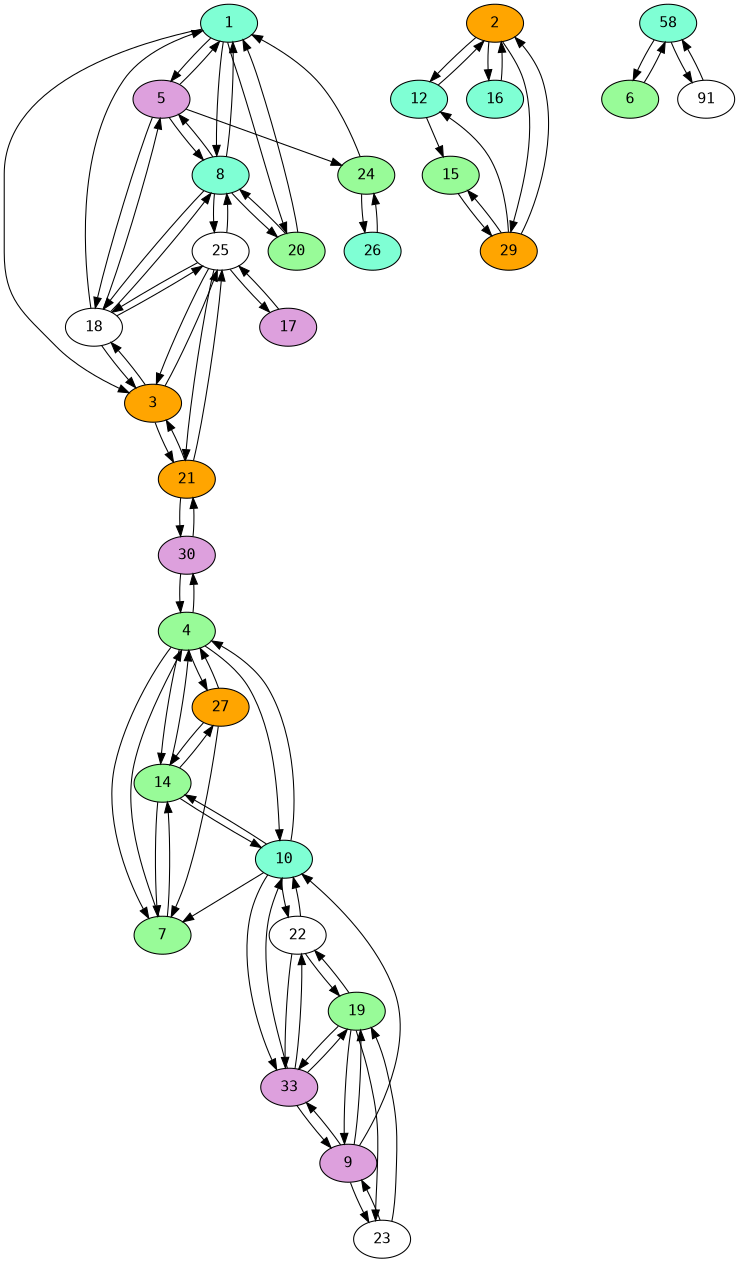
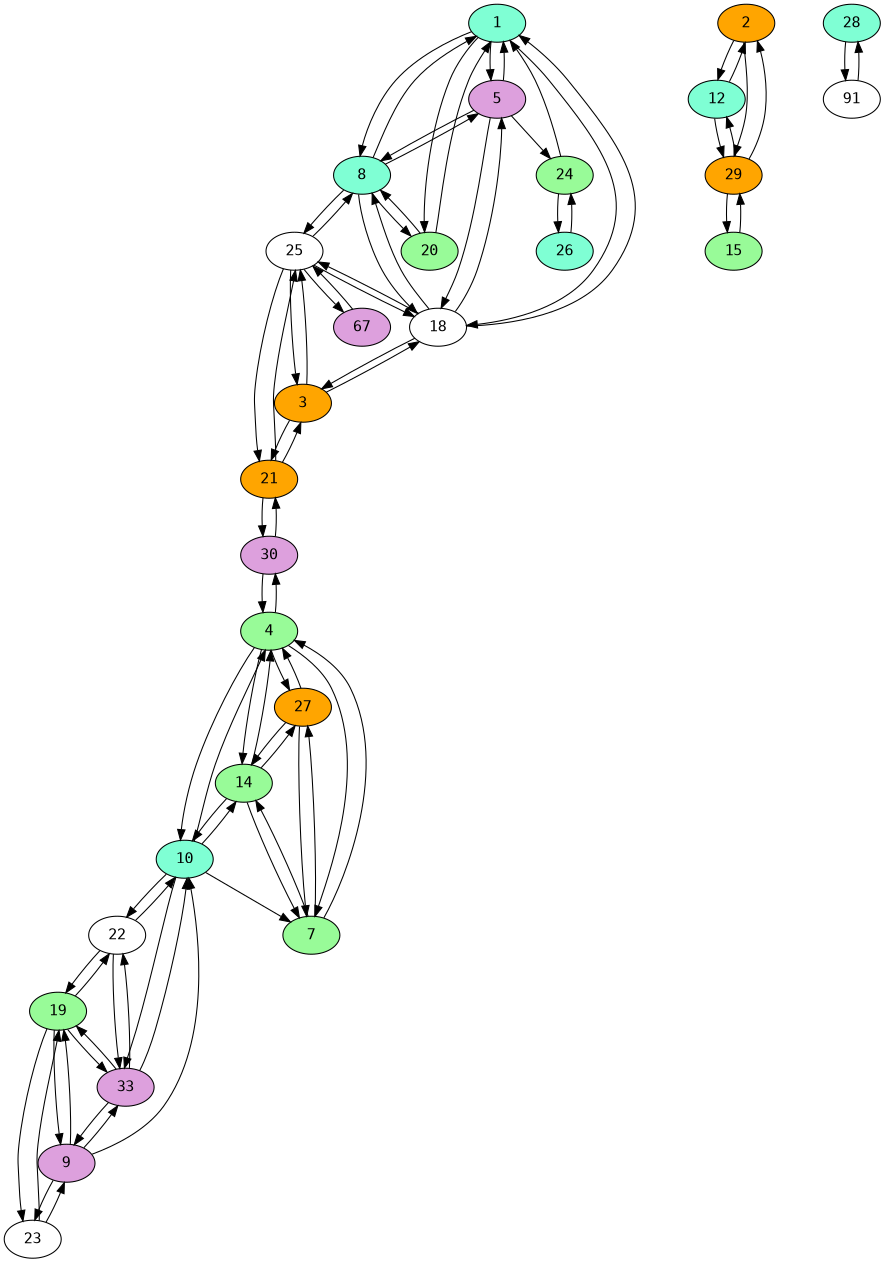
node "58": label "58" -> "28"
node "16": removed
node "6": removed
edge "12" -> "15": now "12" -> "29"
edge "1" -> "3": now "1" -> "18"
node "17": label "17" -> "67"
edge "7" -> "27": added
